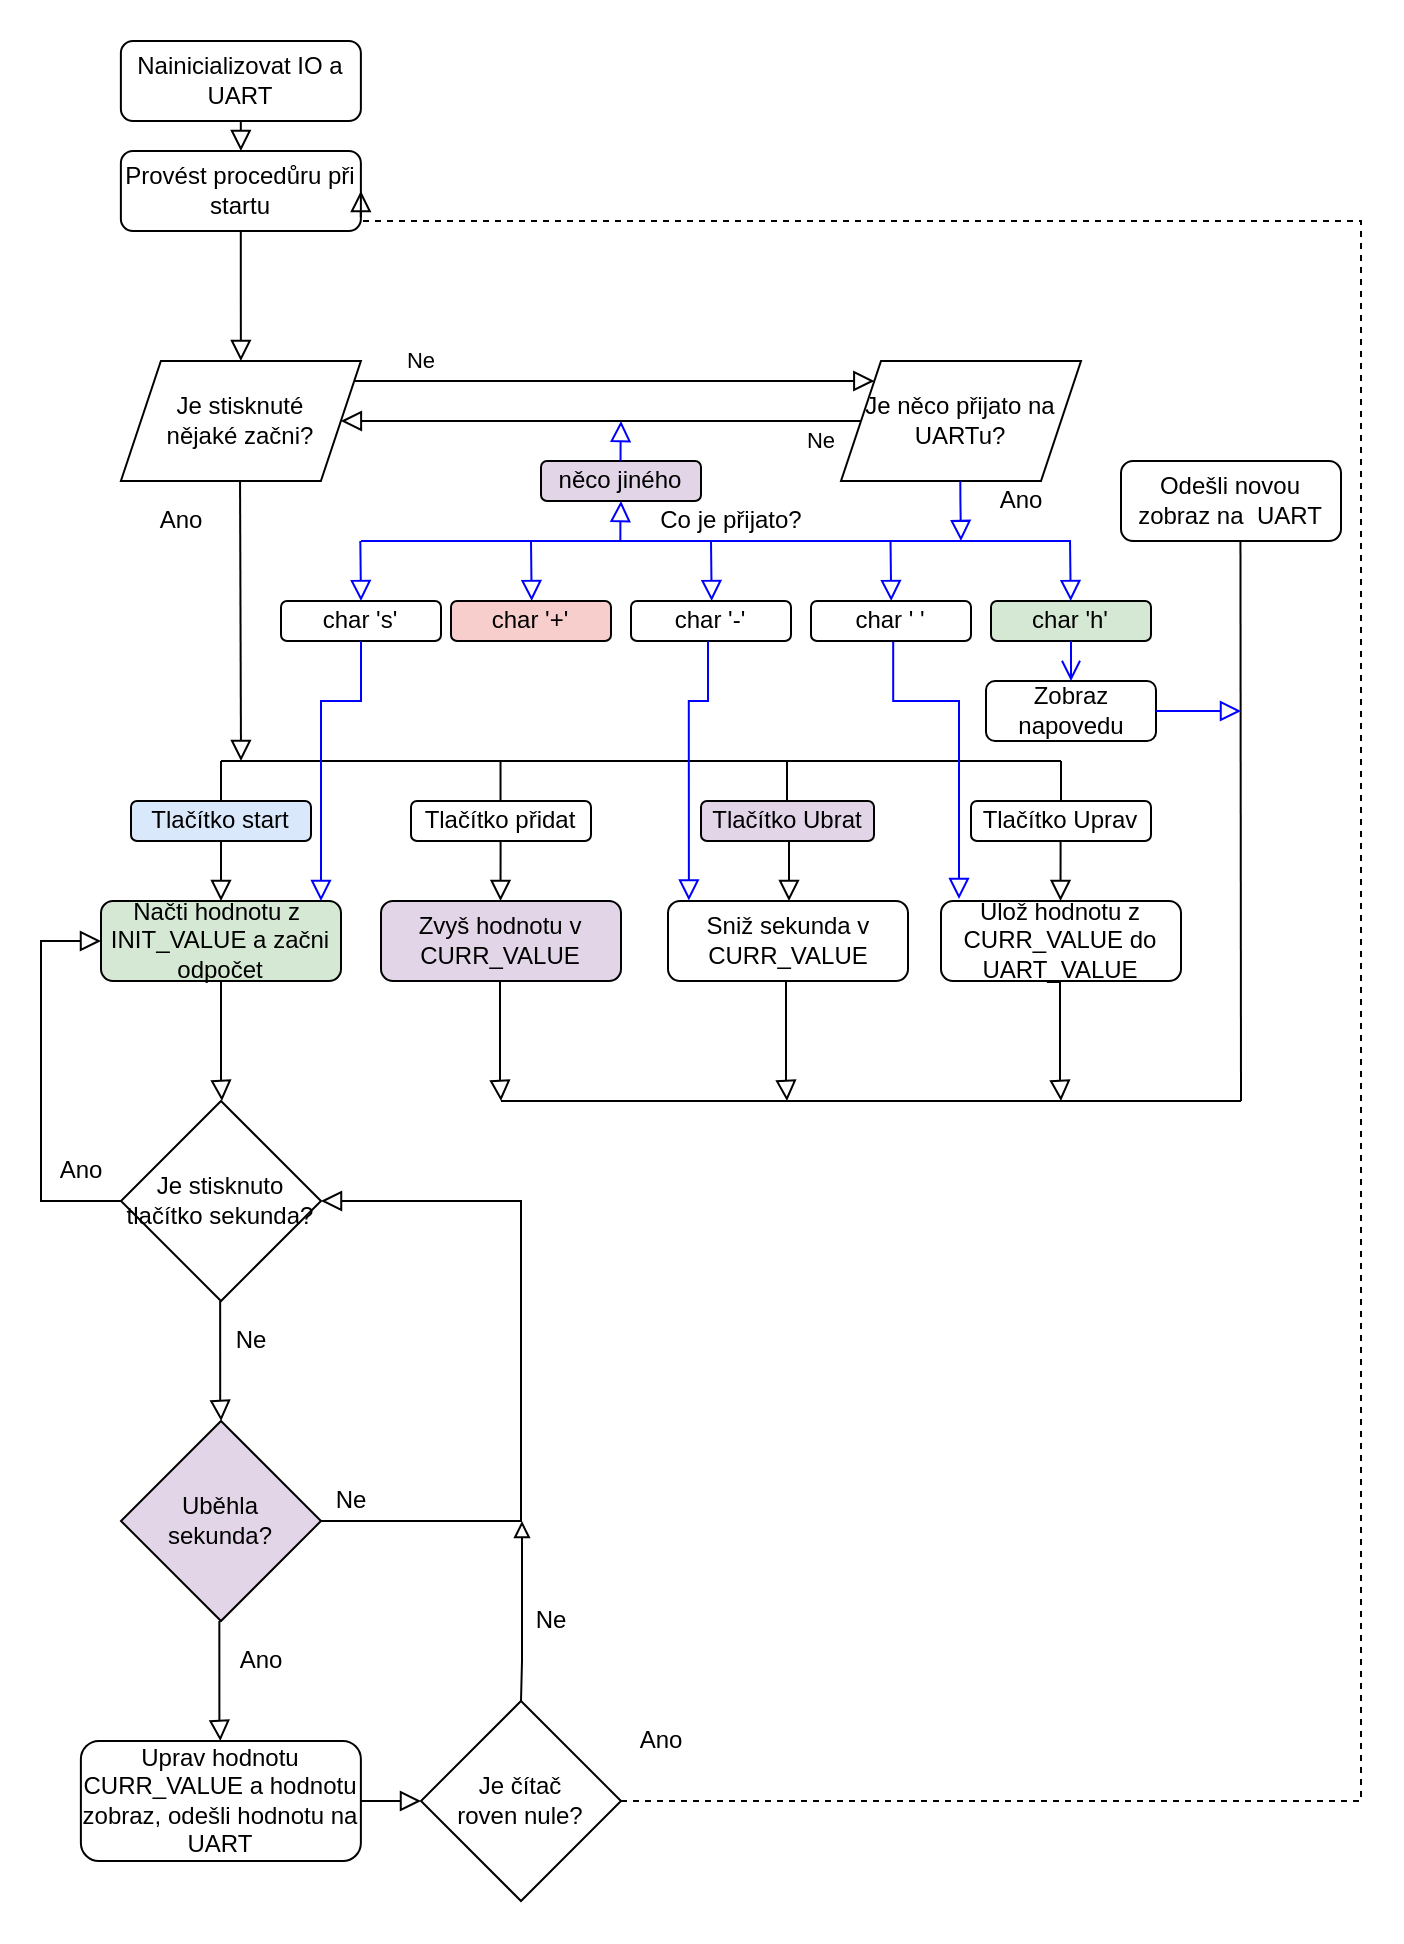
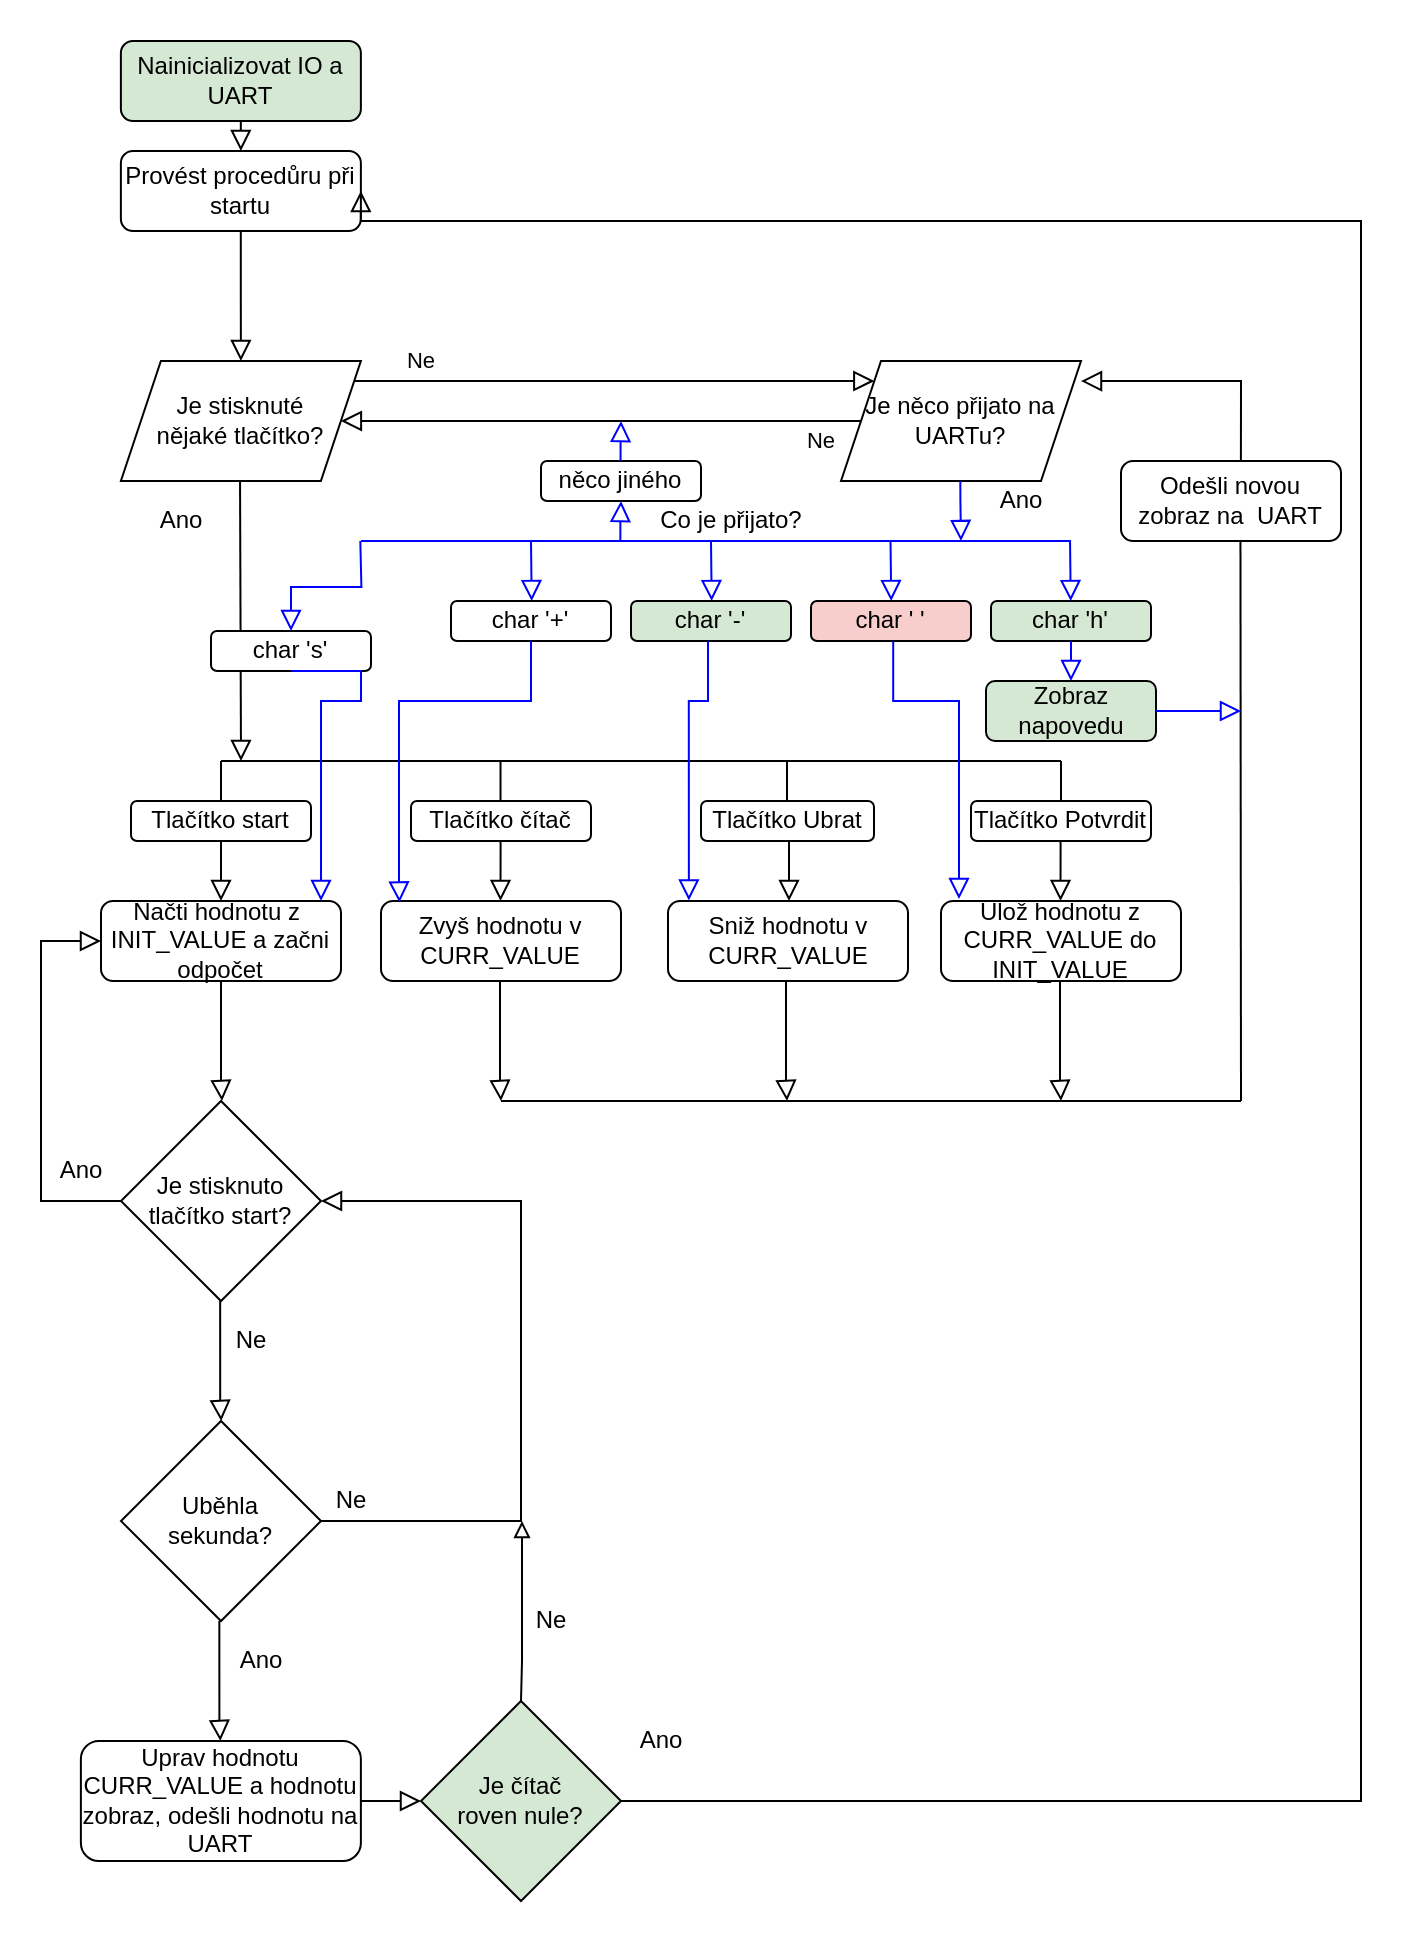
node "Nainicializovat IO a UART": fillcolor #ffffff -> #d5e8d4
edge "Odešli novou zobraz na UART" -> "Je něco přijato na UARTu?": added
node "Je stisknuté nějaké začni?": label "Je stisknuté nějaké začni?" -> "Je stisknuté nějaké tlačítko?"
node "něco jiného": fillcolor #e1d5e7 -> #ffffff
node "char 's'": moved (361, 621) -> (291, 651)
node "char '+'": fillcolor #f8cecc -> #ffffff
node "char '-'": fillcolor #ffffff -> #d5e8d4
node "char ' '": fillcolor #ffffff -> #f8cecc
edge "char 'h'" -> "Zobraz napovedu": arrowhead open -> block
edge "char '+'" -> "Zvyš hodnotu v CURR_VALUE": added
node "Zobraz napovedu": fillcolor #ffffff -> #d5e8d4
node "Tlačítko start": fillcolor #dae8fc -> #ffffff
node "Tlačítko přidat": label "Tlačítko přidat" -> "Tlačítko čítač"
node "Tlačítko Ubrat": fillcolor #e1d5e7 -> #ffffff
node "Tlačítko Uprav": label "Tlačítko Uprav" -> "Tlačítko Potvrdit"
edge "Je čítač roven nule?" -> "Provést procedůru při startu": style dashed -> solid
node "Načti hodnotu z INIT_VALUE a začni odpočet": fillcolor #d5e8d4 -> #ffffff
node "Zvyš hodnotu v CURR_VALUE": fillcolor #e1d5e7 -> #ffffff
node "Sniž sekunda v CURR_VALUE": label "Sniž sekunda v CURR_VALUE" -> "Sniž hodnotu v CURR_VALUE"
node "Ulož hodnotu z CURR_VALUE do UART_VALUE": label "Ulož hodnotu z CURR_VALUE do UART_VALUE" -> "Ulož hodnotu z CURR_VALUE do INIT_VALUE"
node "Je stisknuto tlačítko sekunda?": label "Je stisknuto tlačítko sekunda?" -> "Je stisknuto tlačítko start?"
node "Uběhla sekunda?": fillcolor #e1d5e7 -> #ffffff
node "Je čítač roven nule?": fillcolor #ffffff -> #d5e8d4
